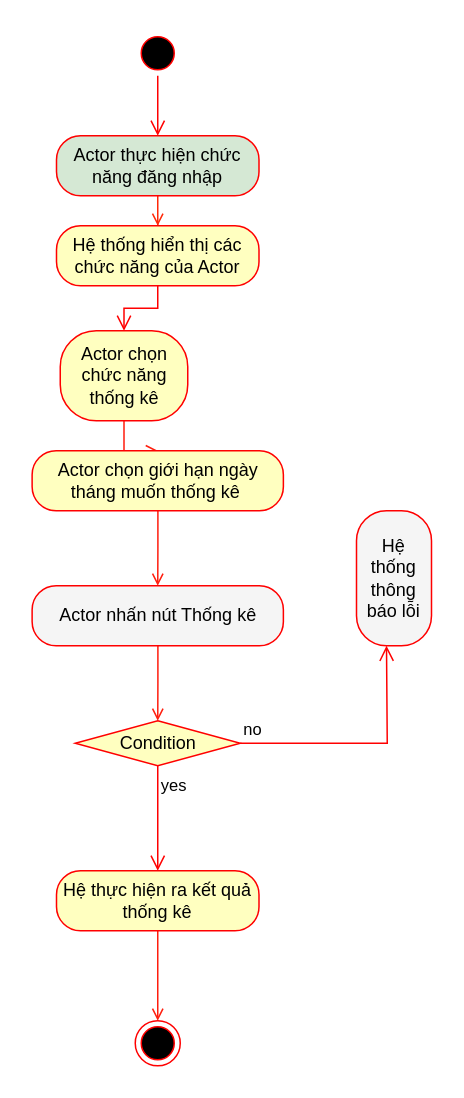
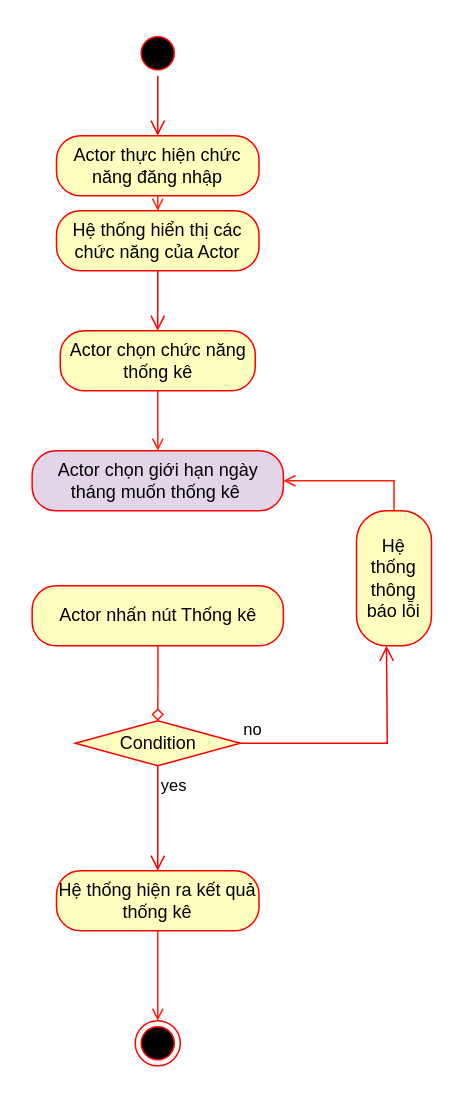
node "Actor thực hiện chức năng đăng nhập": fillcolor #d5e8d4 -> #ffffc0
node "Hệ thống hiển thị các chức năng của Actor": moved (158, 256) -> (158, 241)
node "Actor chọn chức năng thống kê": size 128x90 -> 195x60
node "Actor chọn giới hạn ngày tháng muốn thống kê": fillcolor #ffffc0 -> #e1d5e7
edge "Hệ thống thông báo lỗi" -> "Actor chọn giới hạn ngày tháng muốn thống kê": added
edge "Actor chọn giới hạn ngày tháng muốn thống kê" -> "Actor nhấn nút Thống kê": removed
node "Hệ thống thông báo lỗi": fillcolor #f5f5f5 -> #ffffc0
node "Actor nhấn nút Thống kê": fillcolor #f5f5f5 -> #ffffc0
edge "Actor nhấn nút Thống kê" -> "Condition": arrowhead open -> diamond
node "Hệ thực hiện ra kết quả thống kê": label "Hệ thực hiện ra kết quả thống kê" -> "Hệ thống hiện ra kết quả thống kê"
